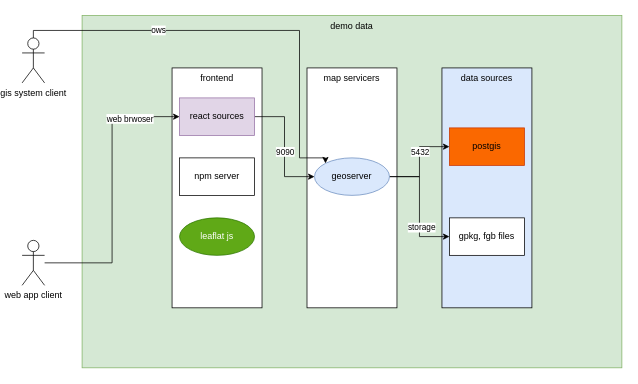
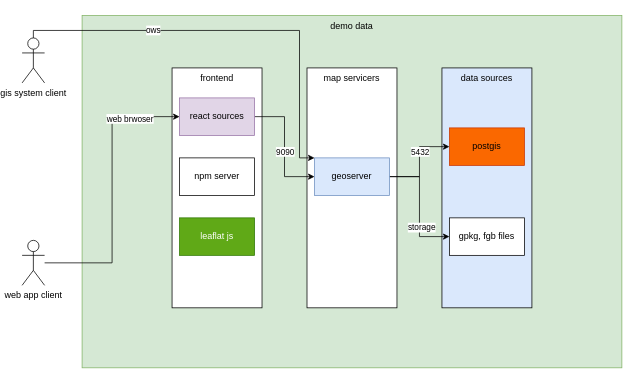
node "geoserver": shape ellipse -> rectangle
node "leaflat js": shape ellipse -> rectangle
